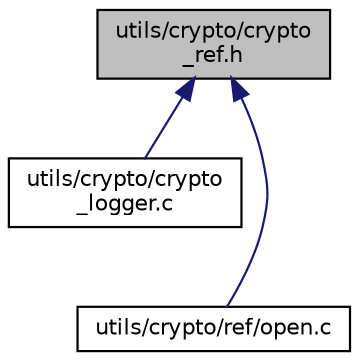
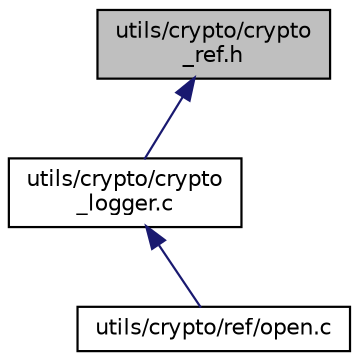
edge "utils/crypto/ref/open.c" -> "utils/crypto/crypto _ref.h": now "utils/crypto/ref/open.c" -> "utils/crypto/crypto _logger.c"
